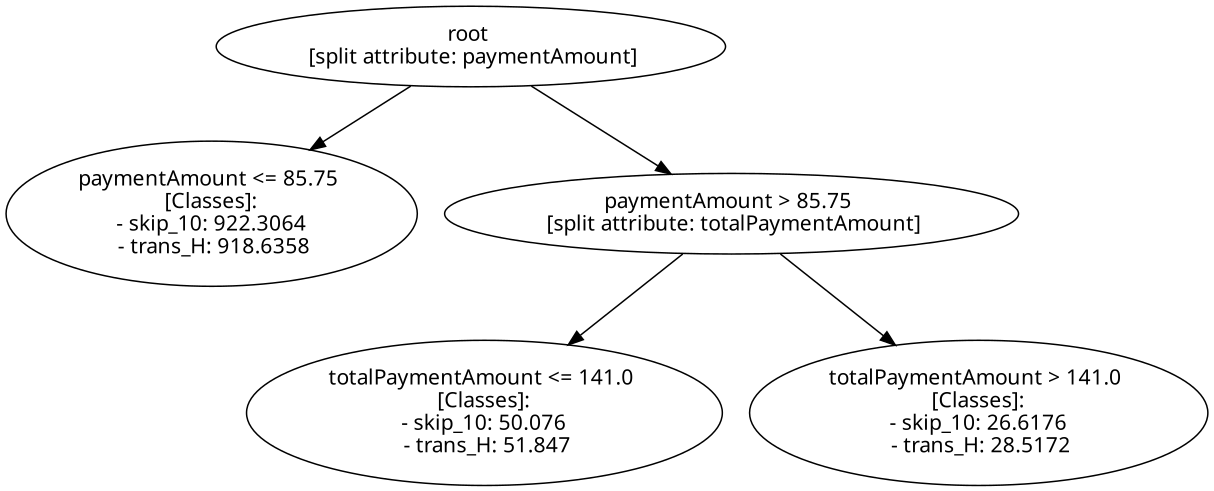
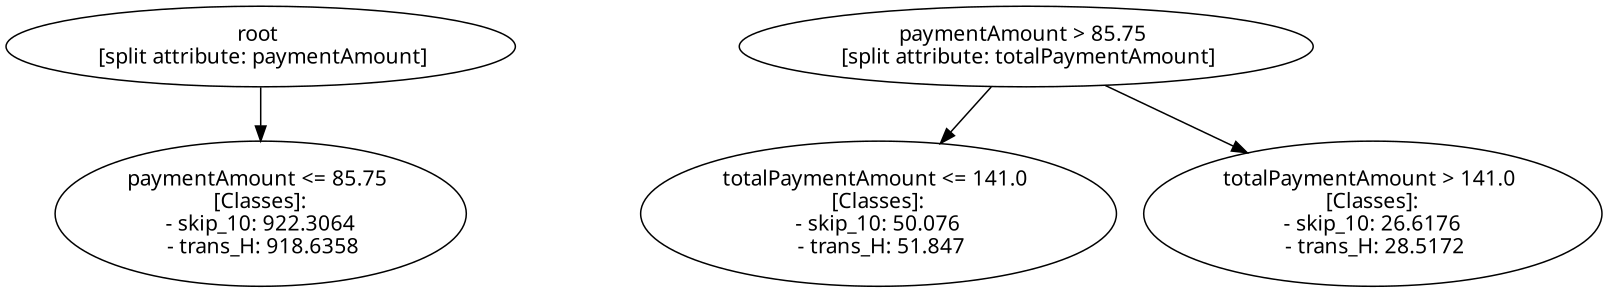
edge "root [split attribute: paymentAmount]" -> "paymentAmount > 85.75 [split attribute: totalPaymentAmount]": removed
